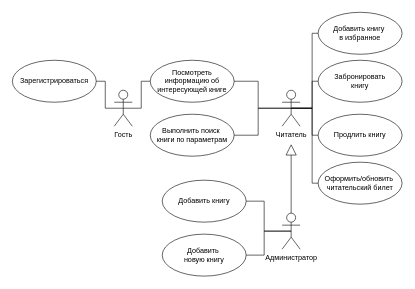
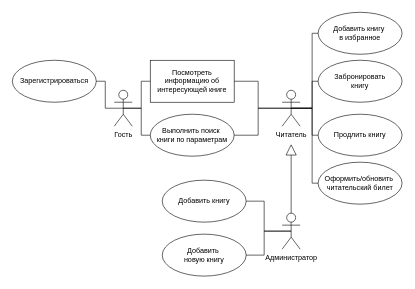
node "Посмотреть информацию об интересующей книге": shape ellipse -> rectangle
edge "Гость" -- "Выполнить поиск книги по параметрам": added
